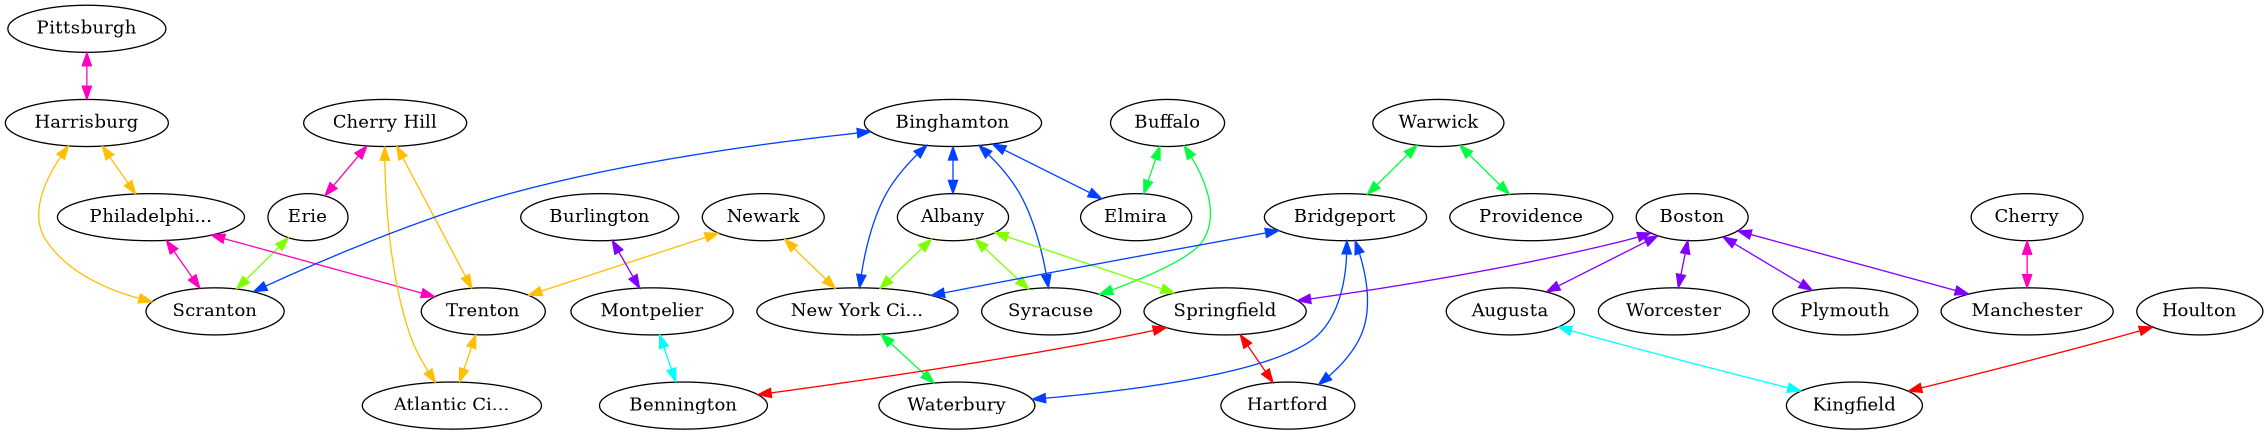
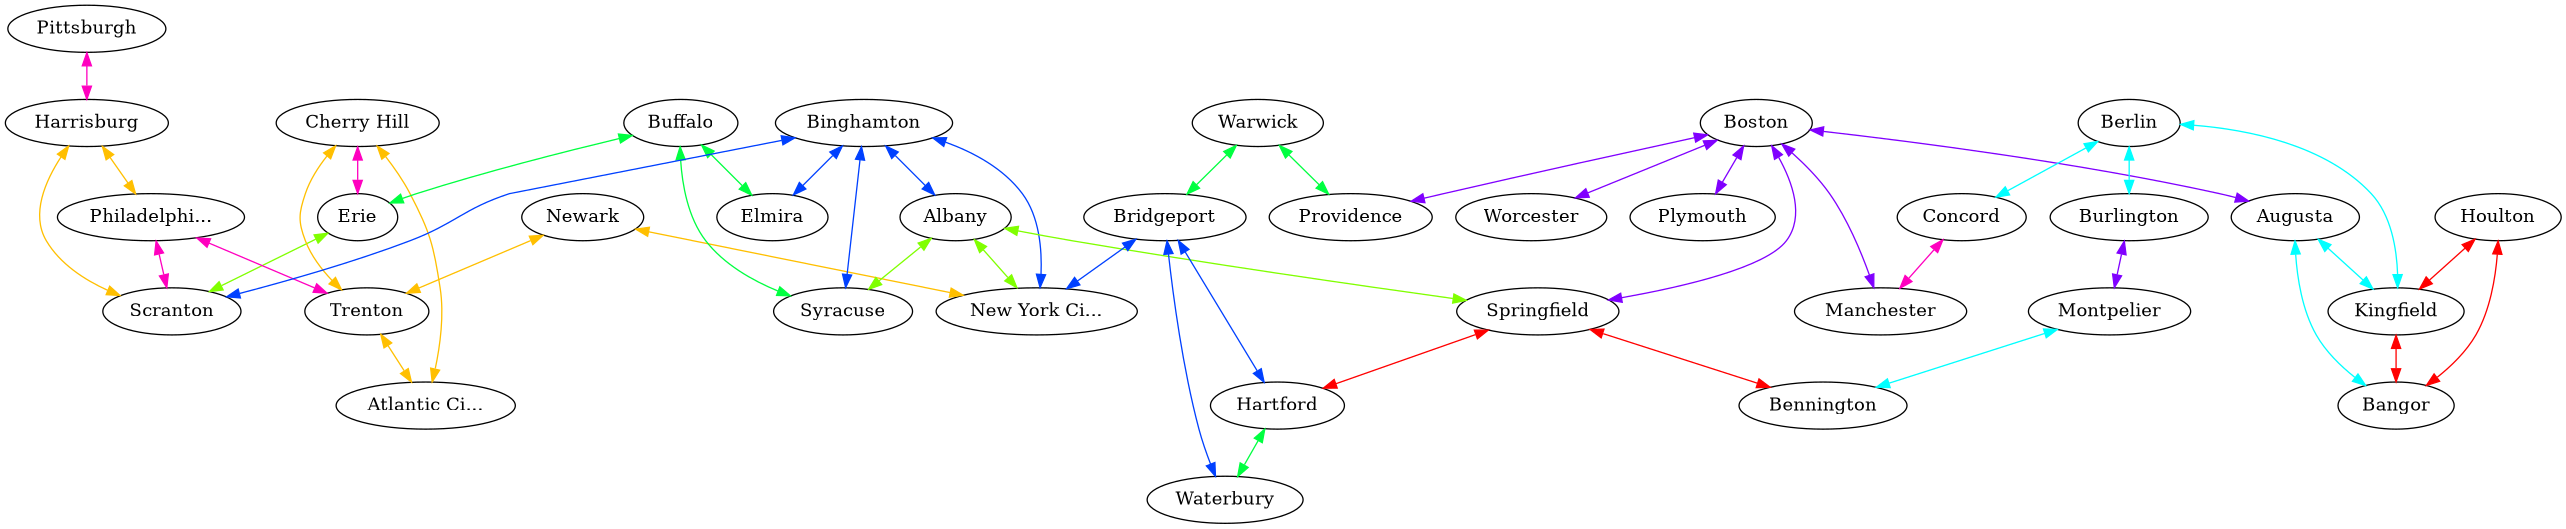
node "Berlin": added
edge "Buffalo" -- "Erie": added
edge "Boston" -- "Providence": added
node "Cherry": label "Cherry" -> "Concord"
edge "New York Ci..." -- "Waterbury": now "Hartford" -- "Waterbury"
node "Bangor": added
